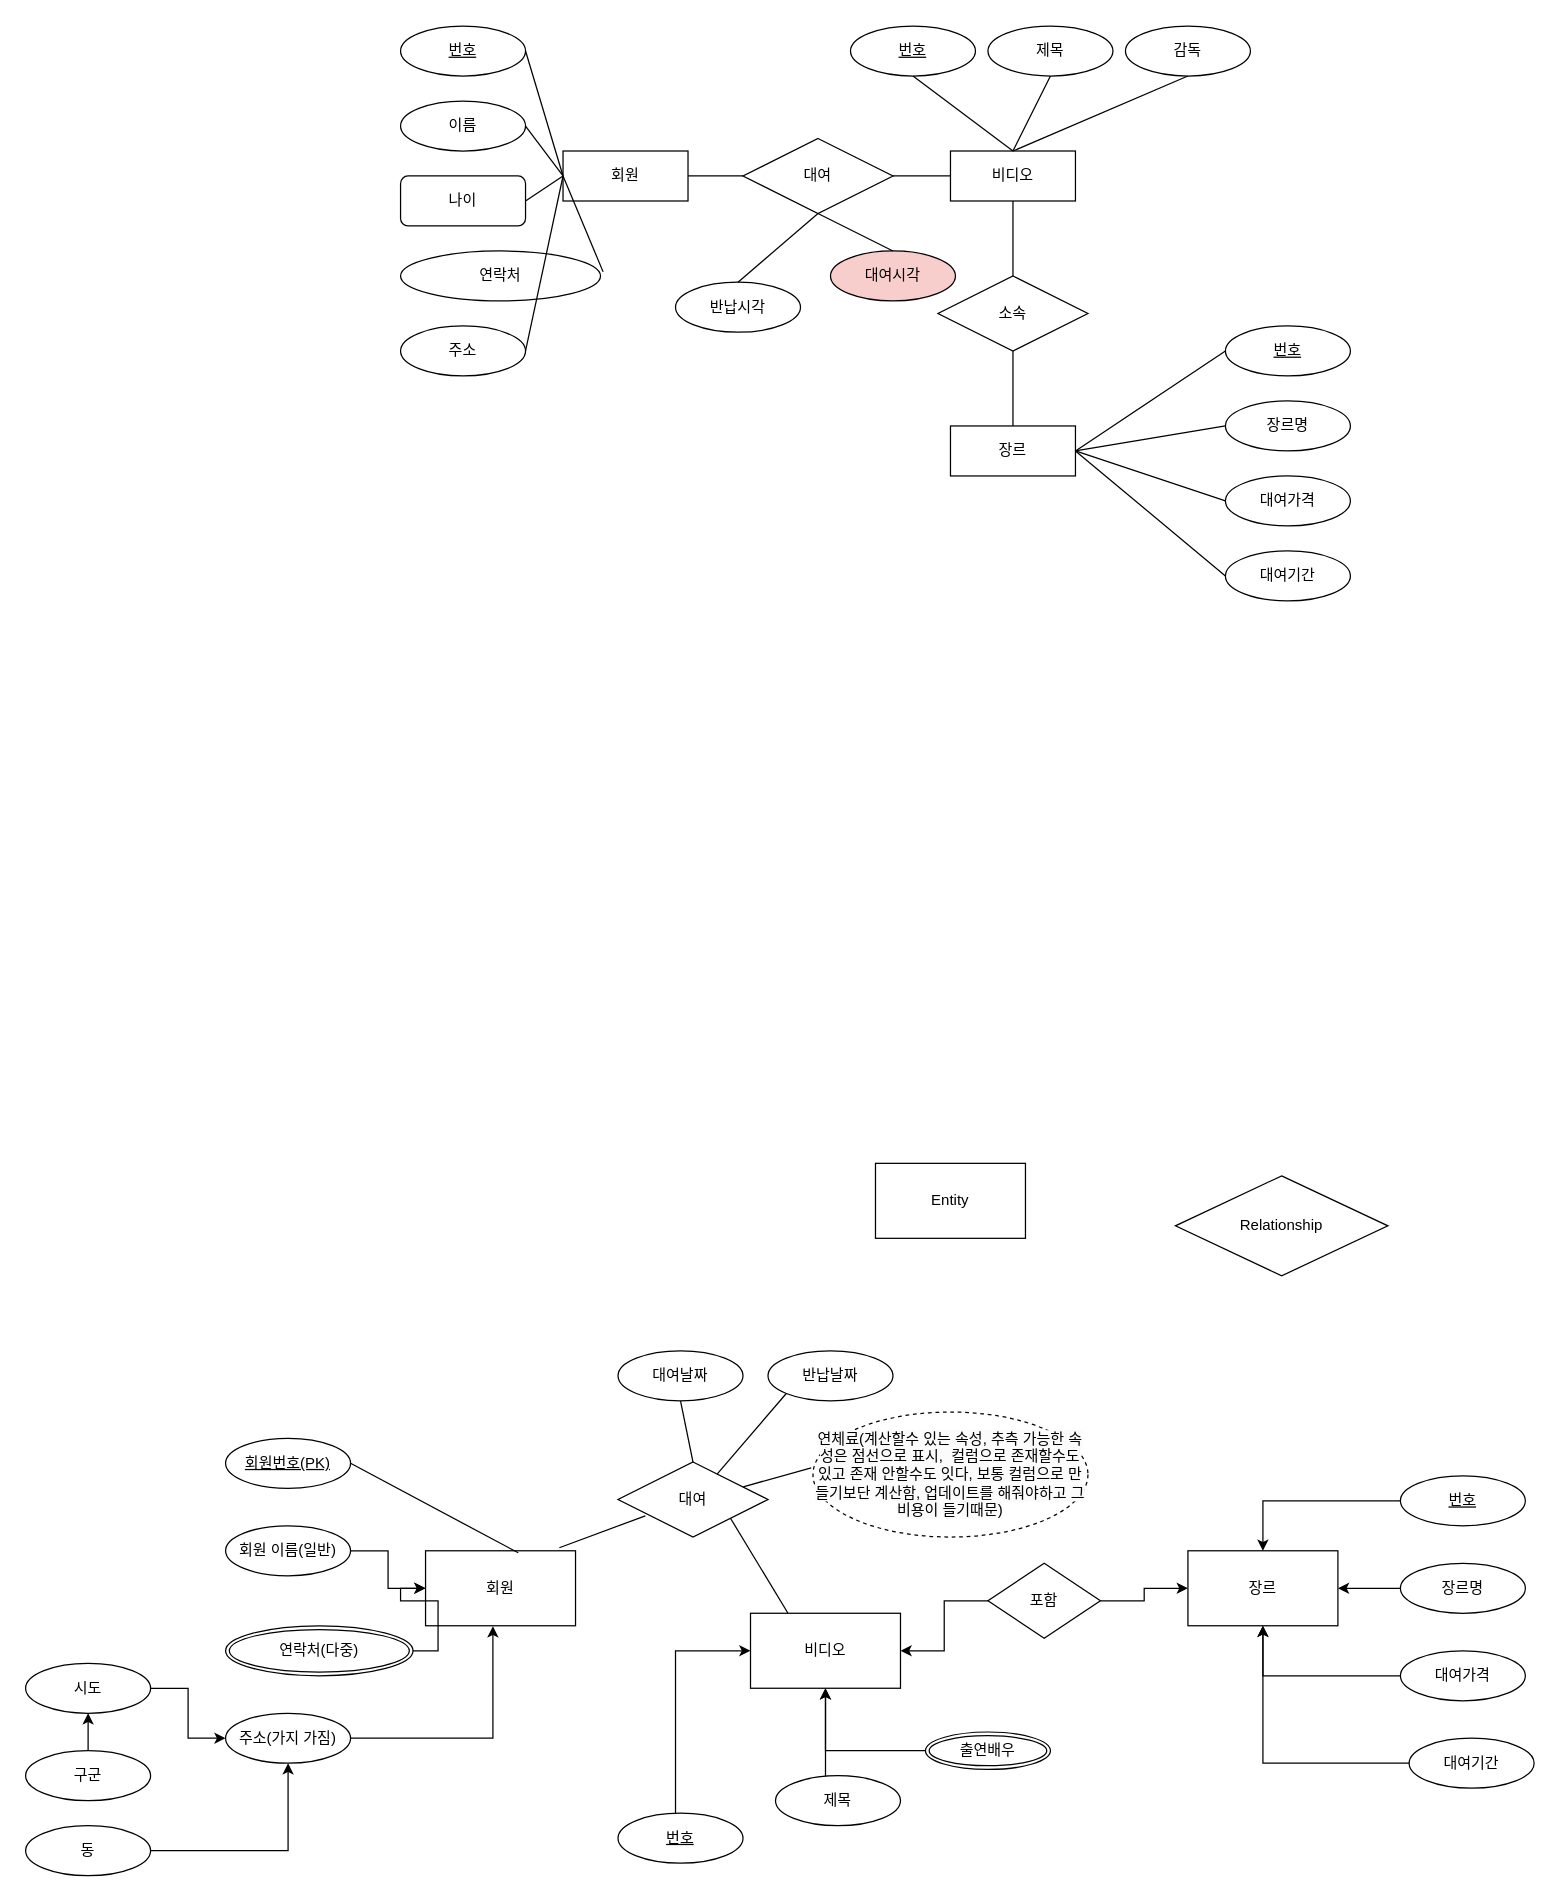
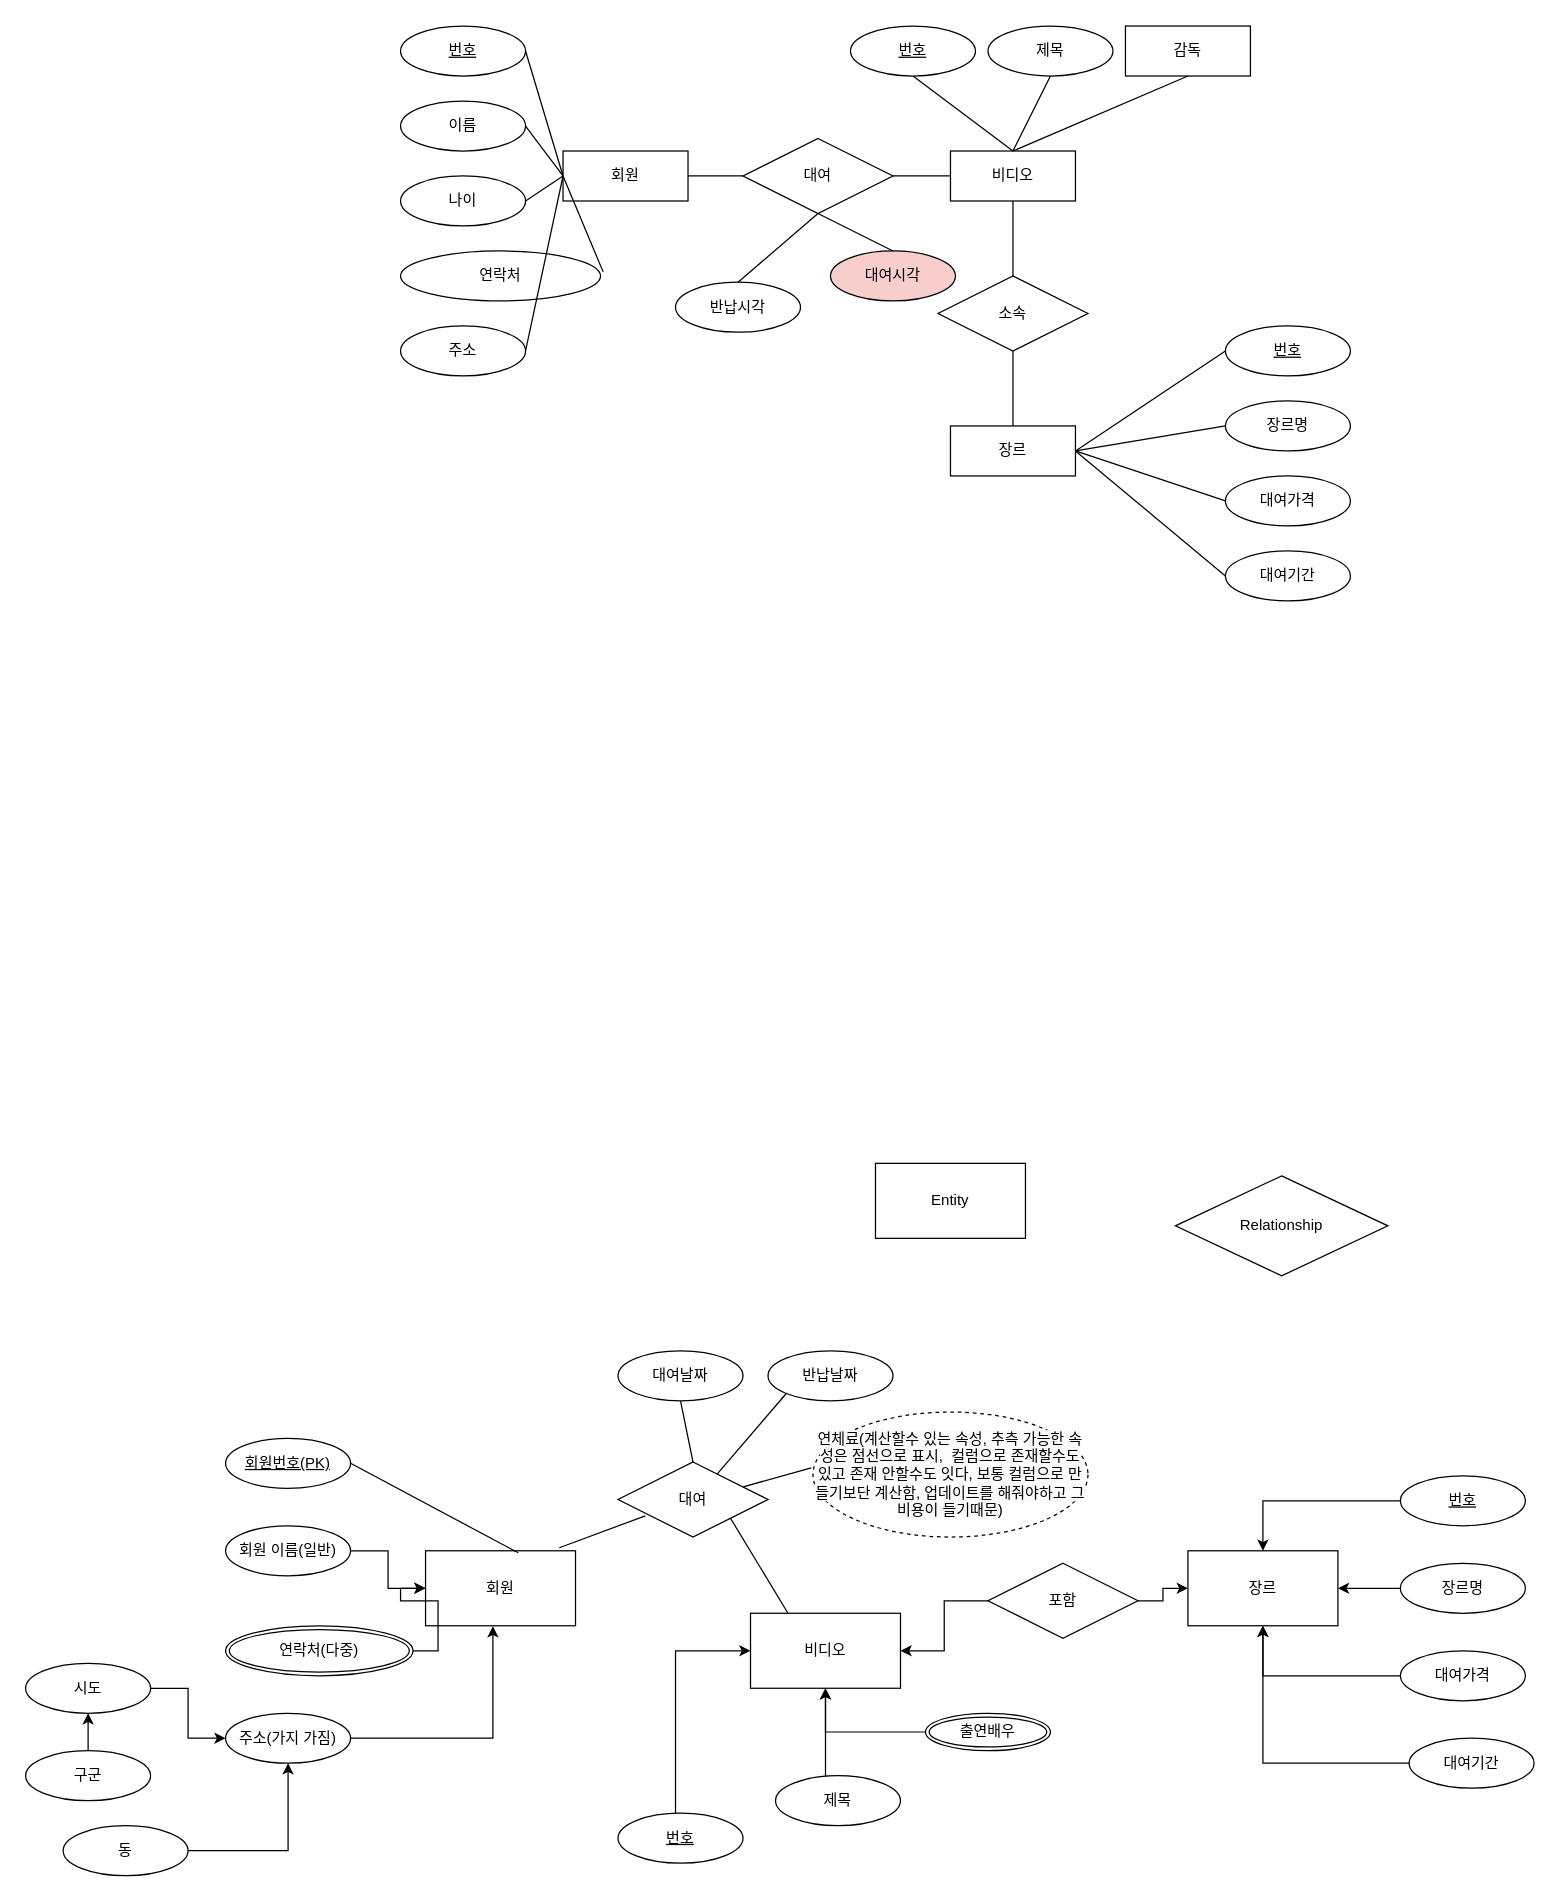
node "감독": shape ellipse -> rectangle
node "나이": shape rounded rectangle -> ellipse
node "포함": size 113x75 -> 150x75
node "출연배우": moved (988, 1751) -> (988, 1732)
node "동": moved (88, 1851) -> (126, 1851)
